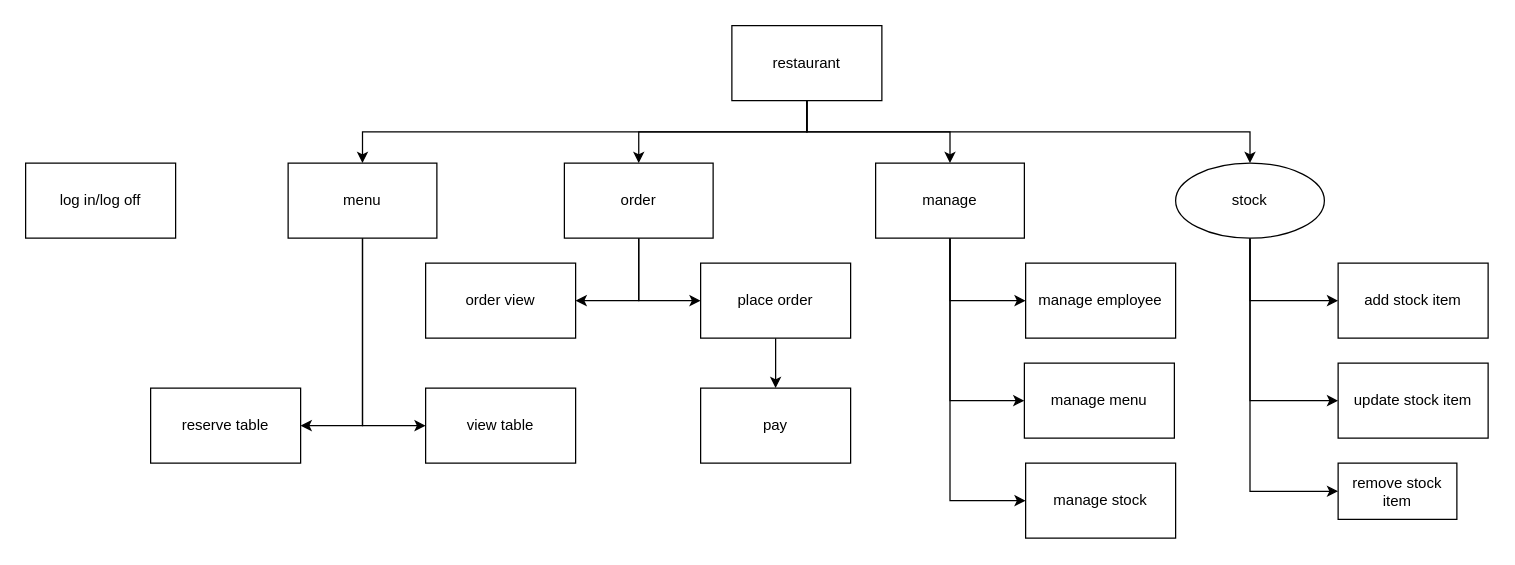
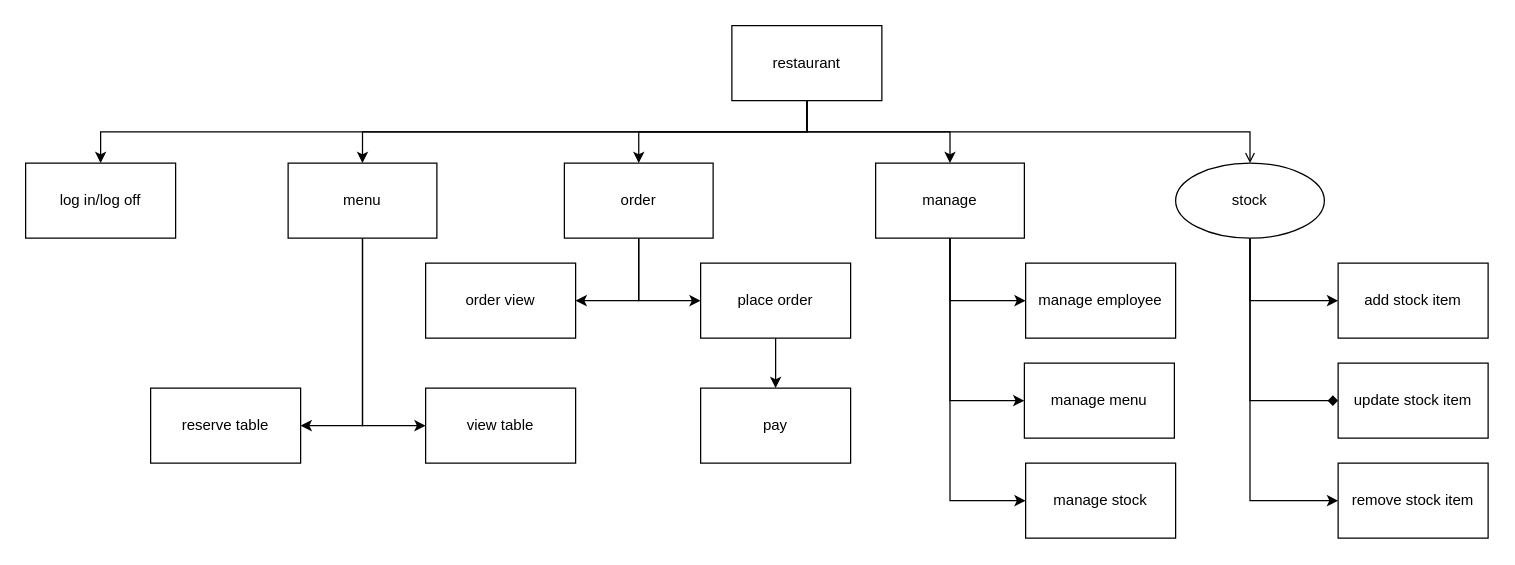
edge "restaurant" -> "log in/log off": added
edge "restaurant" -> "stock": arrowhead classic -> open
edge "stock" -> "update stock item": arrowhead classic -> diamond
node "remove stock item": size 119x56 -> 150x75
